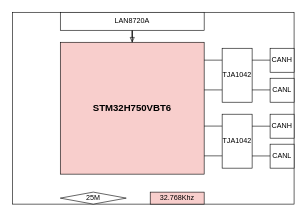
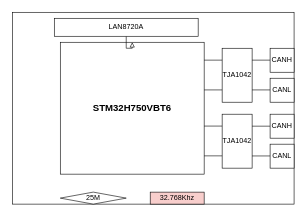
node "LAN8720A": moved (132, 21) -> (126, 27)
node "STM32H750VBT6": fillcolor #f8cecc -> #ffffff
